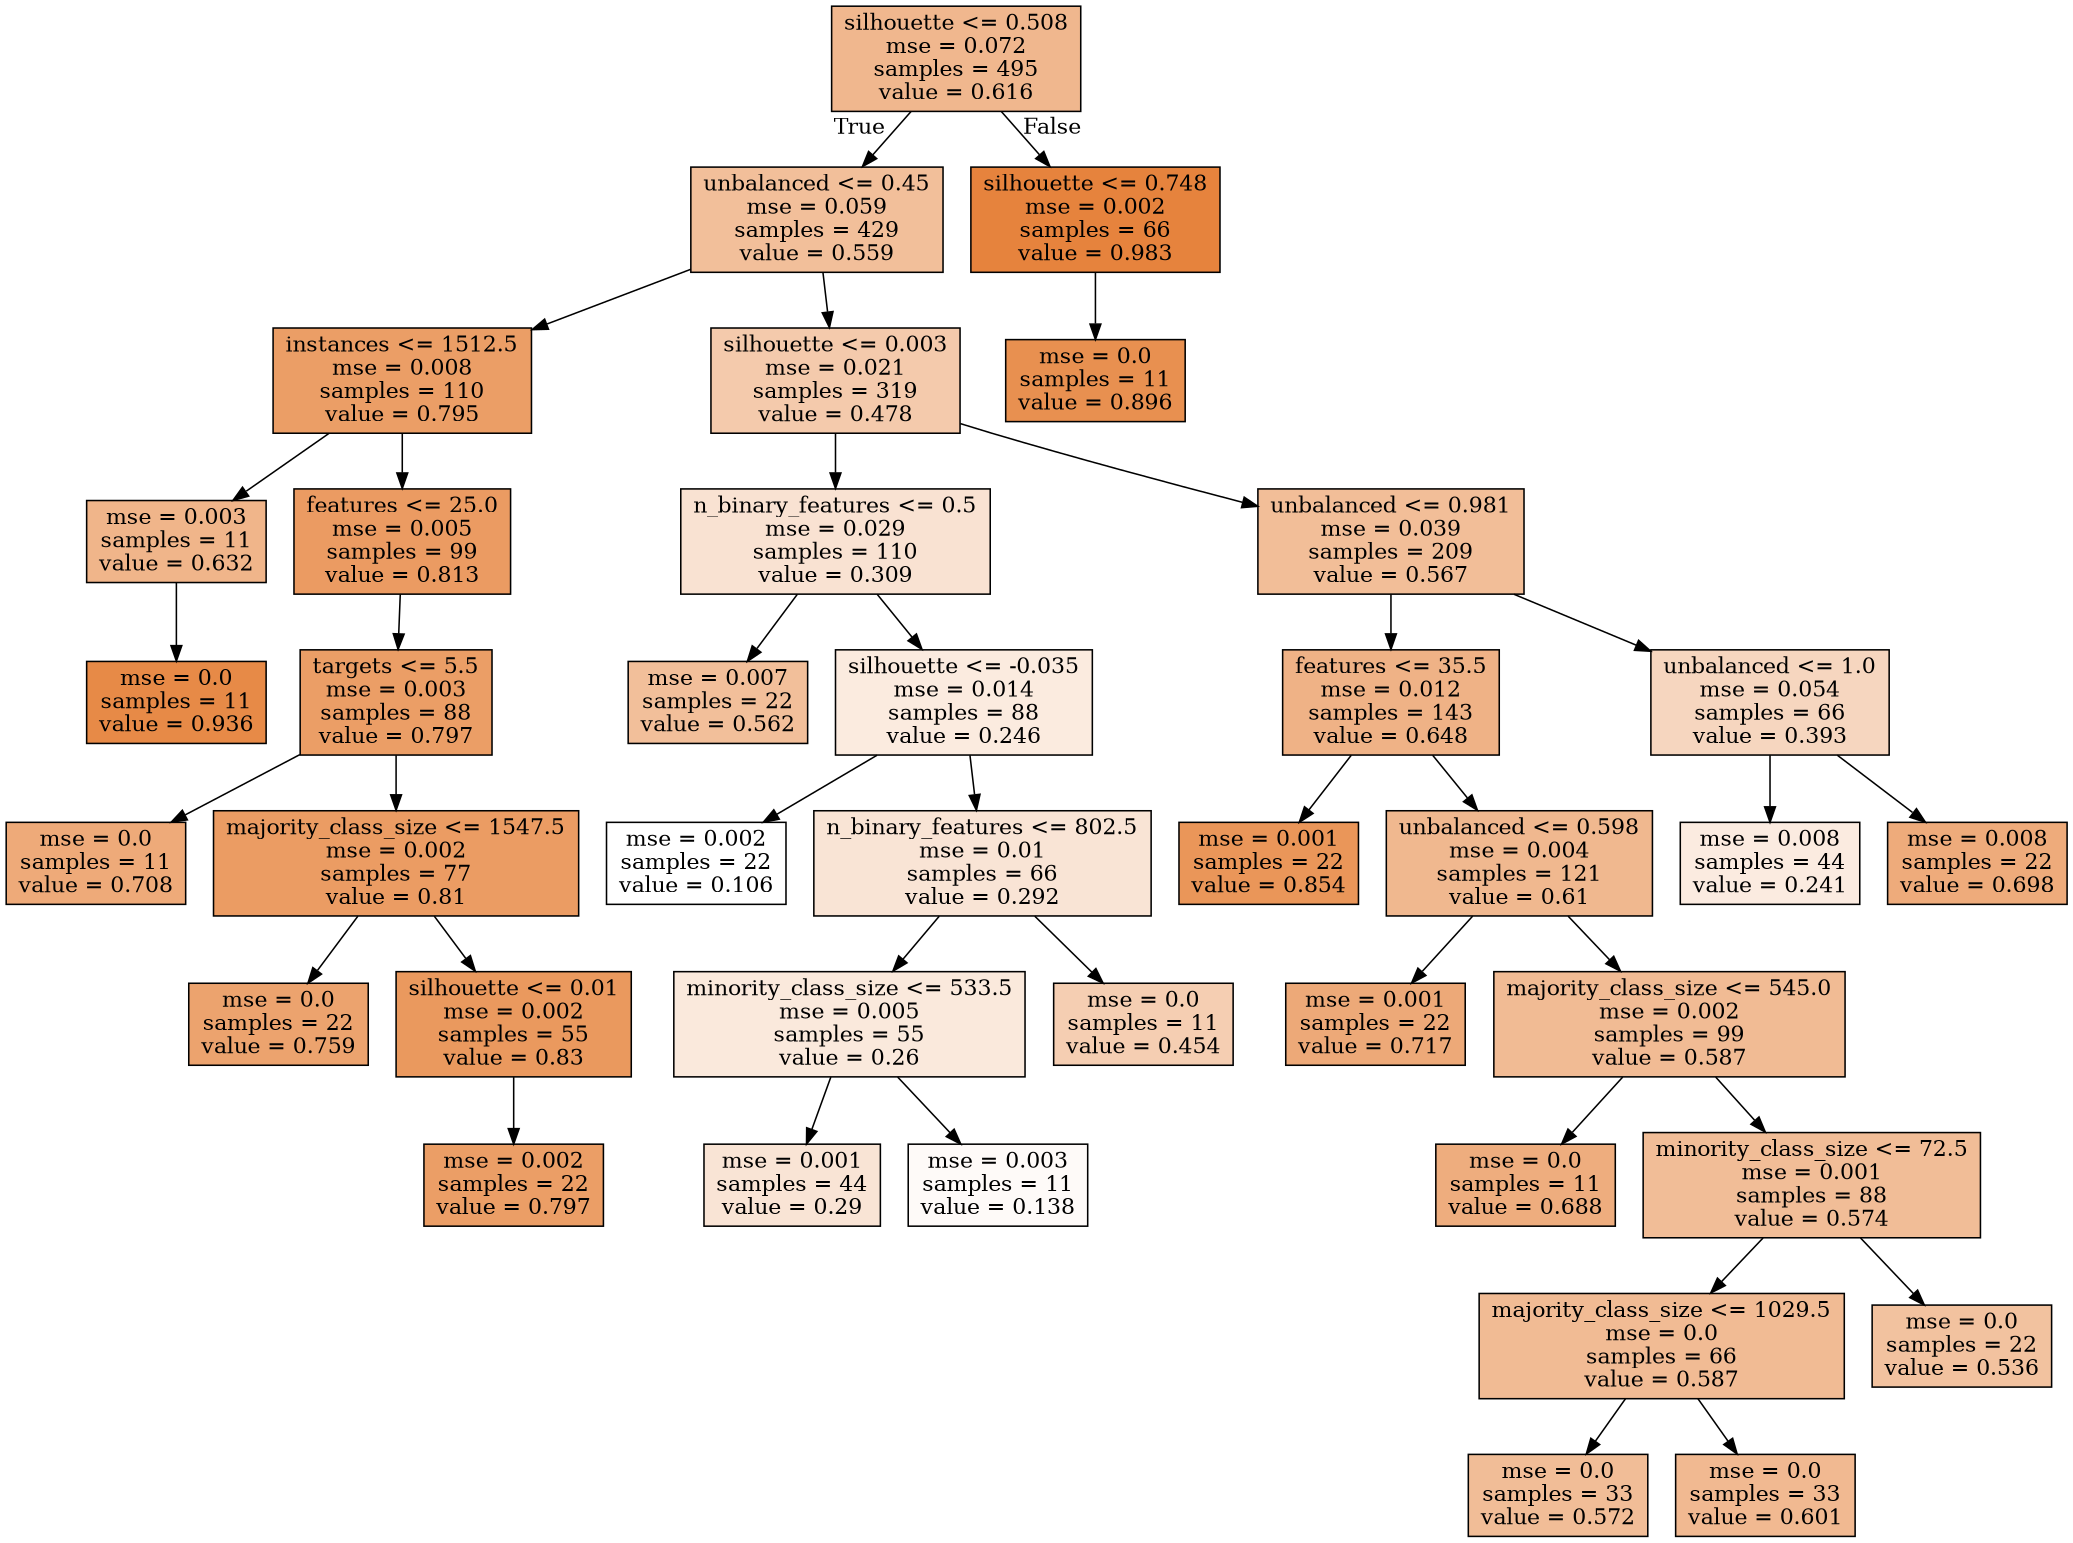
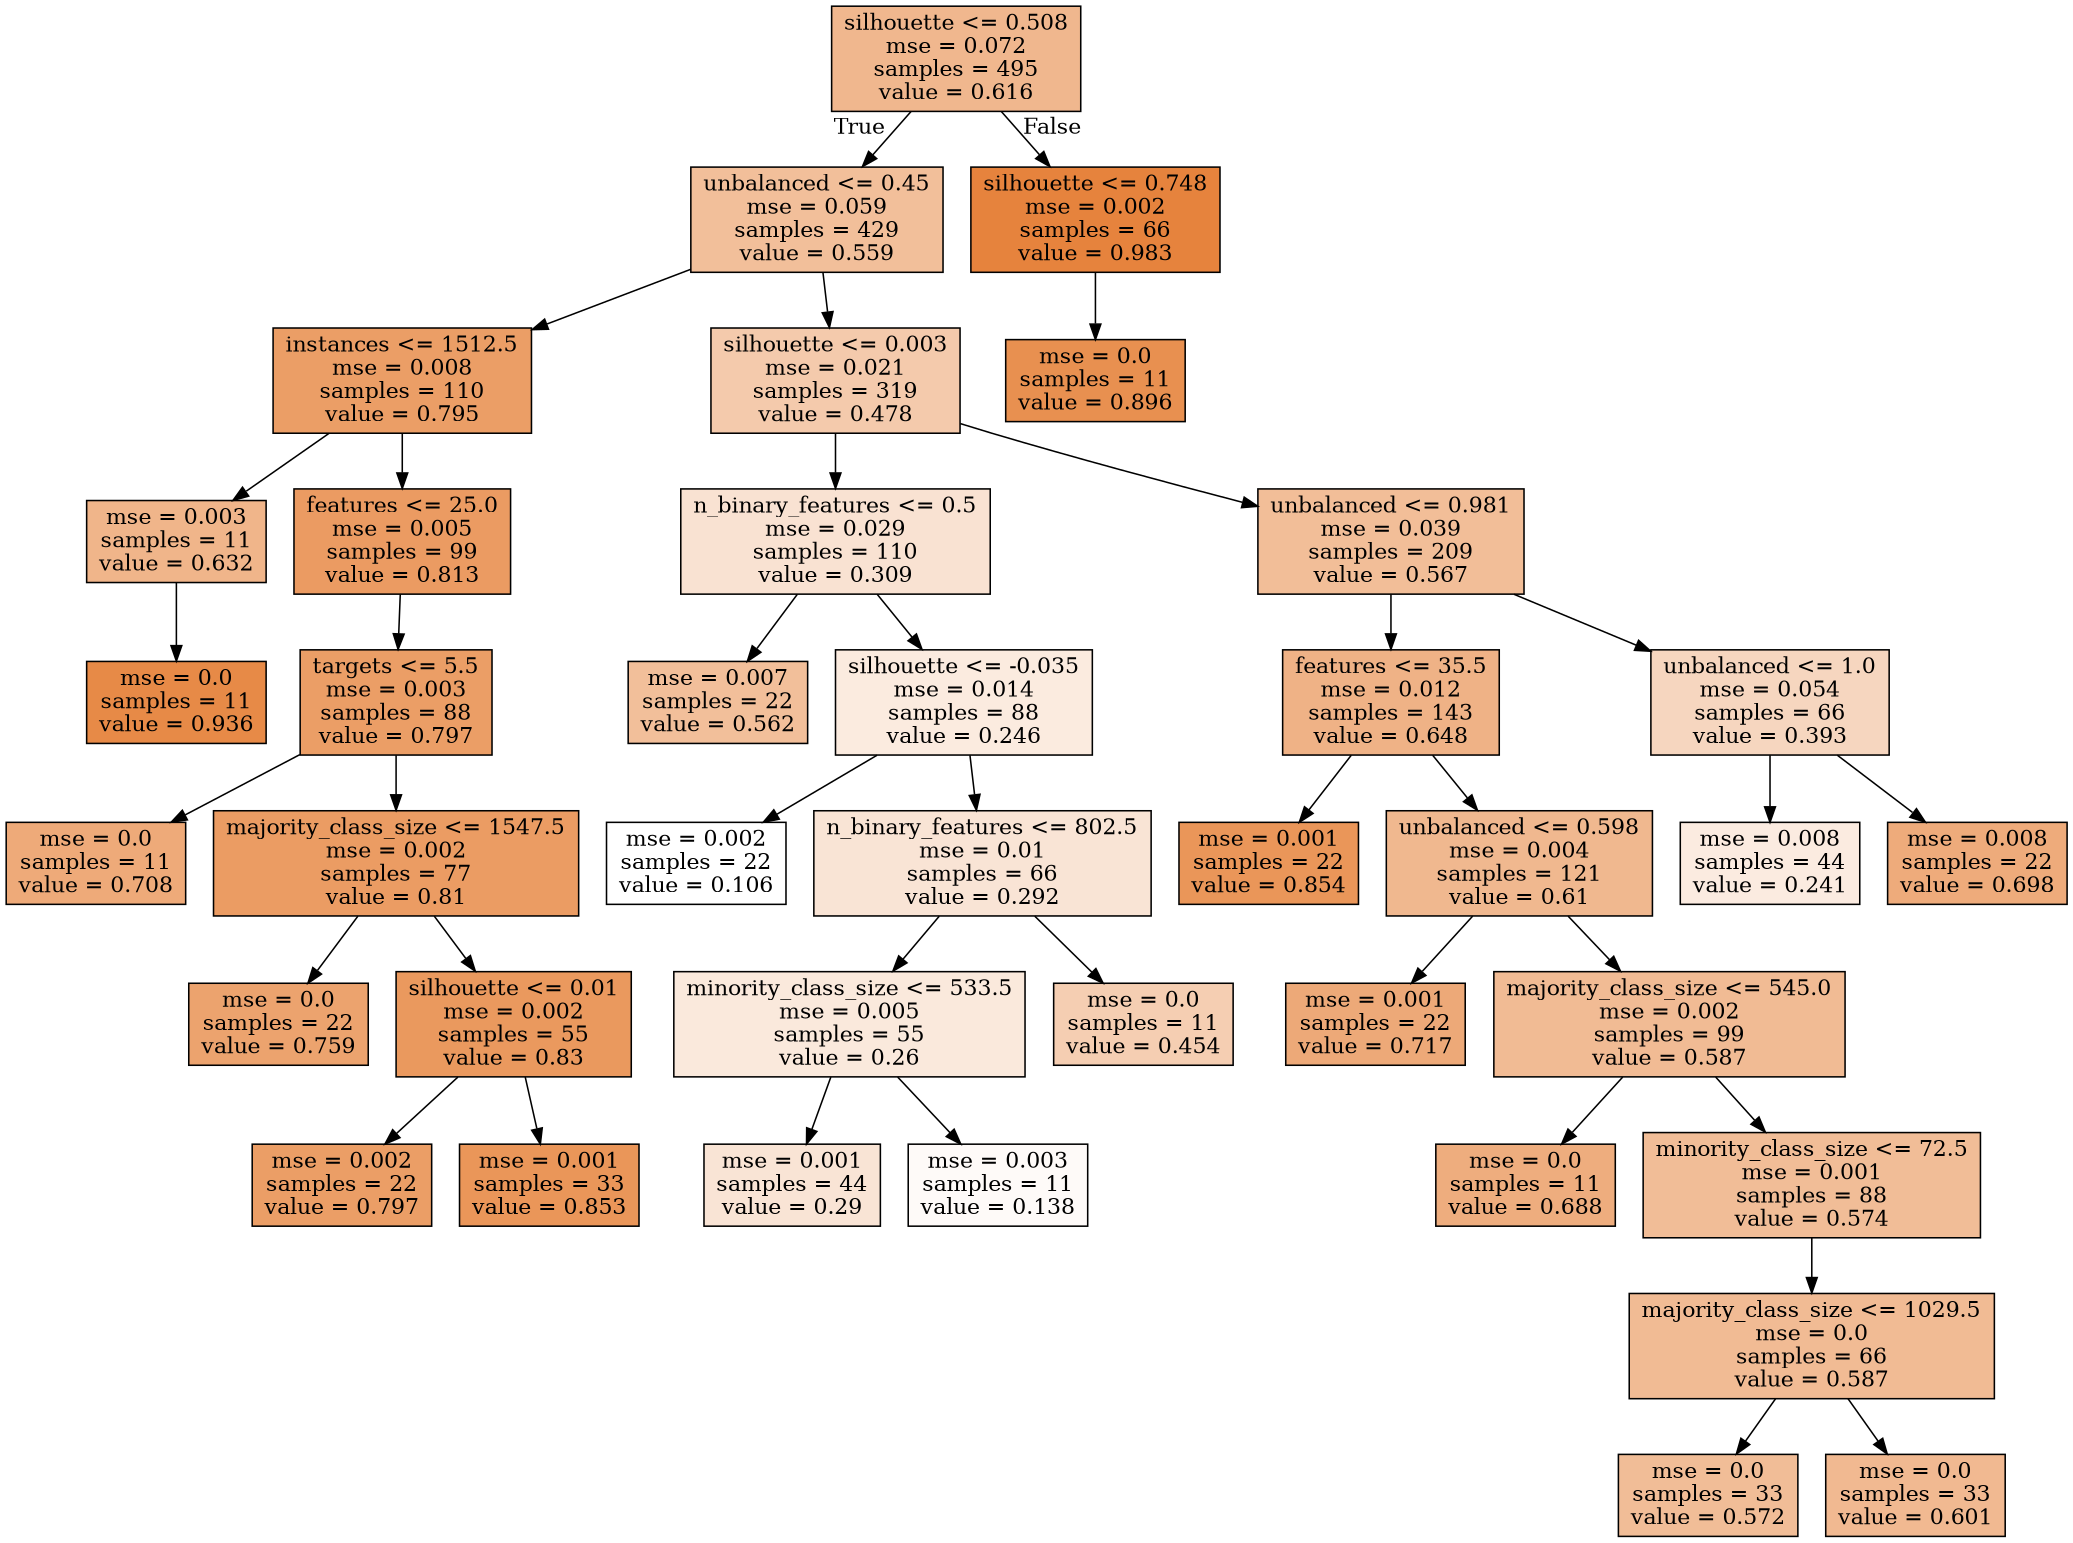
node "mse = 0.001 samples = 33 value = 0.853": added
node "mse = 0.0 samples = 22 value = 0.536": removed
